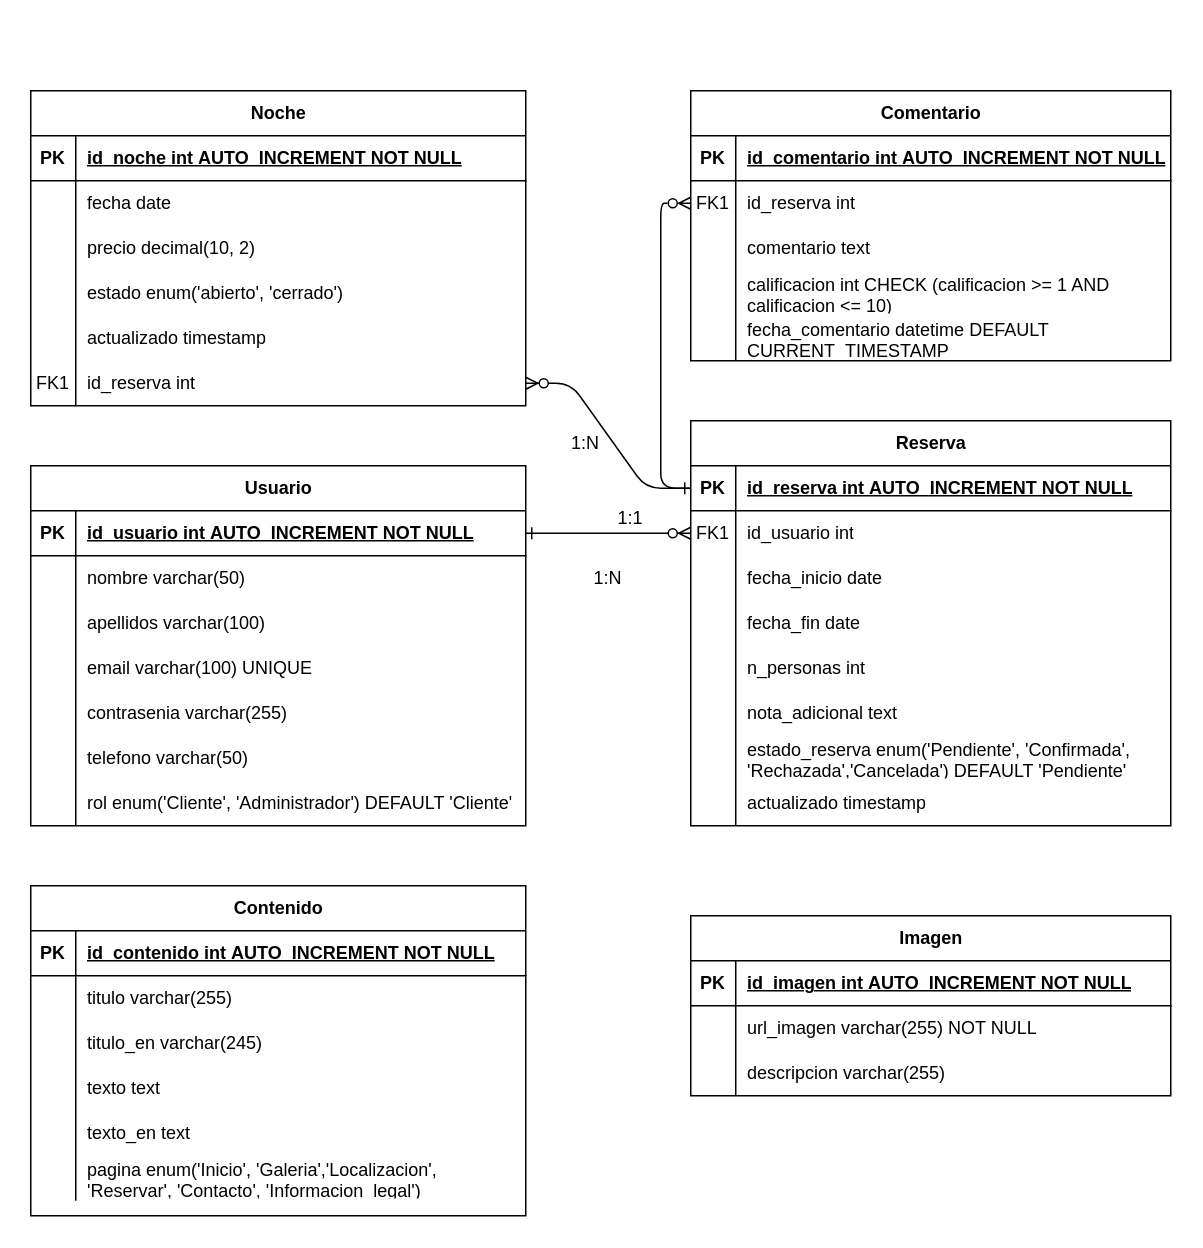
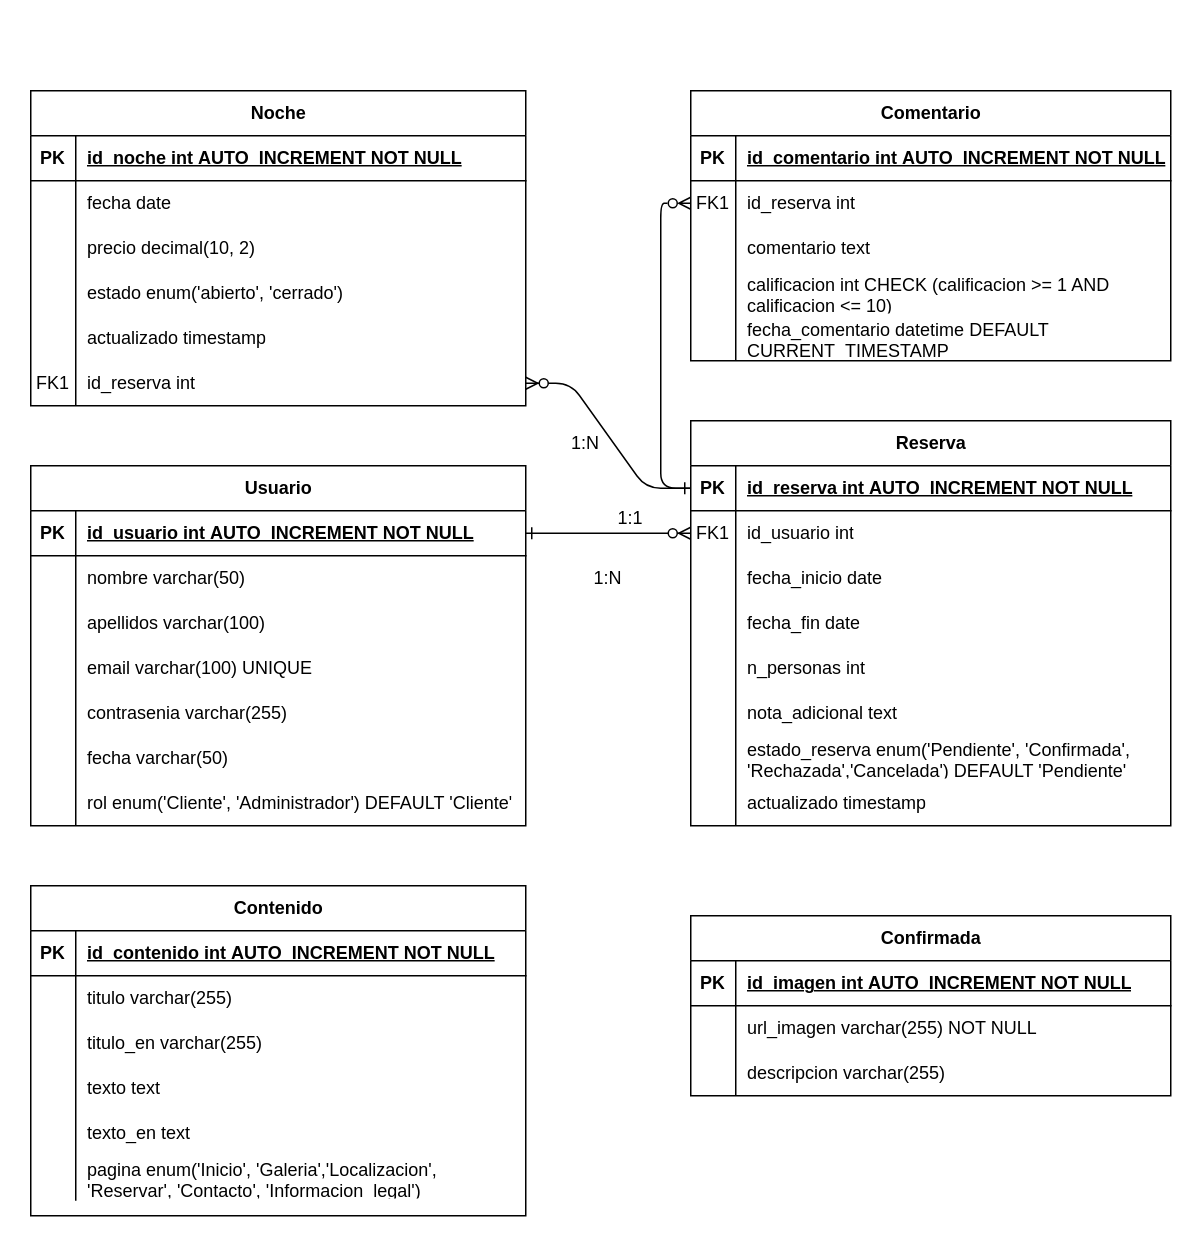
node "telefono varchar(50)": label "telefono varchar(50)" -> "fecha varchar(50)"
node "Imagen": label "Imagen" -> "Confirmada"
node "titulo_en varchar(245)": label "titulo_en varchar(245)" -> "titulo_en varchar(255)"
